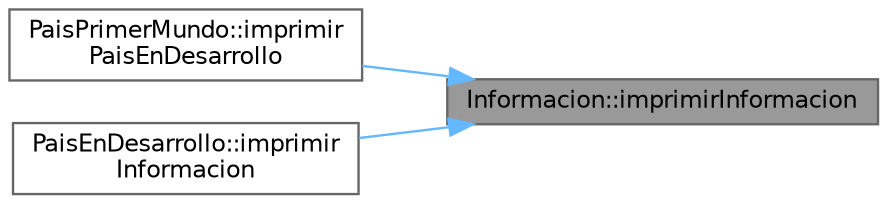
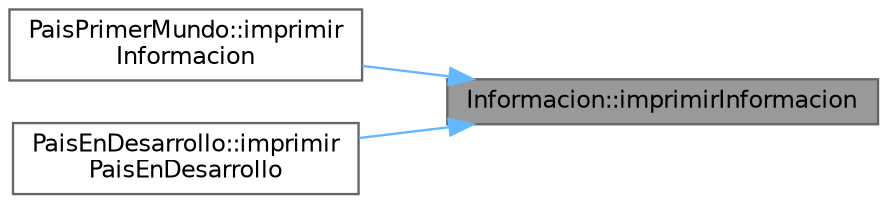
node "PaisPrimerMundo::imprimir PaisEnDesarrollo": label "PaisPrimerMundo::imprimir PaisEnDesarrollo" -> "PaisPrimerMundo::imprimir Informacion"
node "PaisEnDesarrollo::imprimir Informacion": label "PaisEnDesarrollo::imprimir Informacion" -> "PaisEnDesarrollo::imprimir PaisEnDesarrollo"
